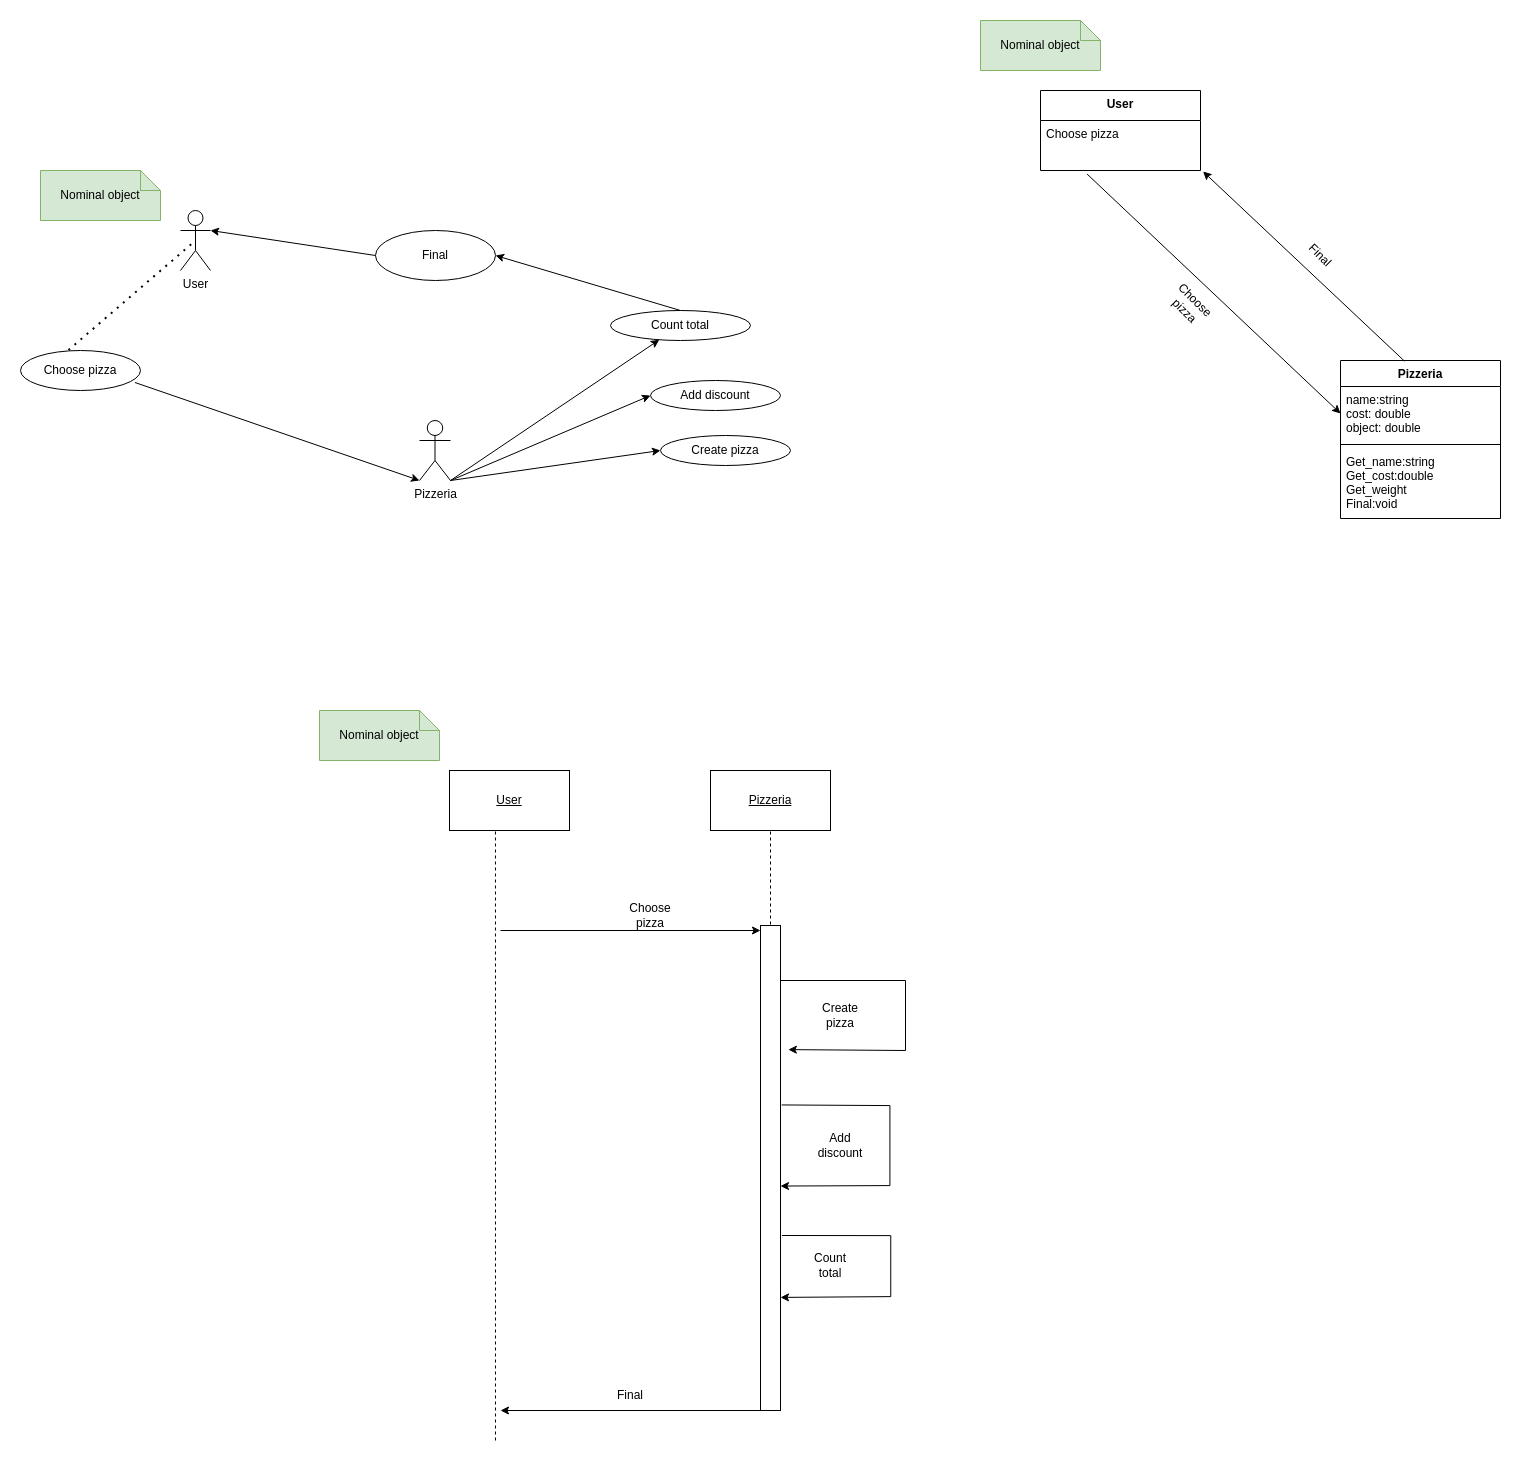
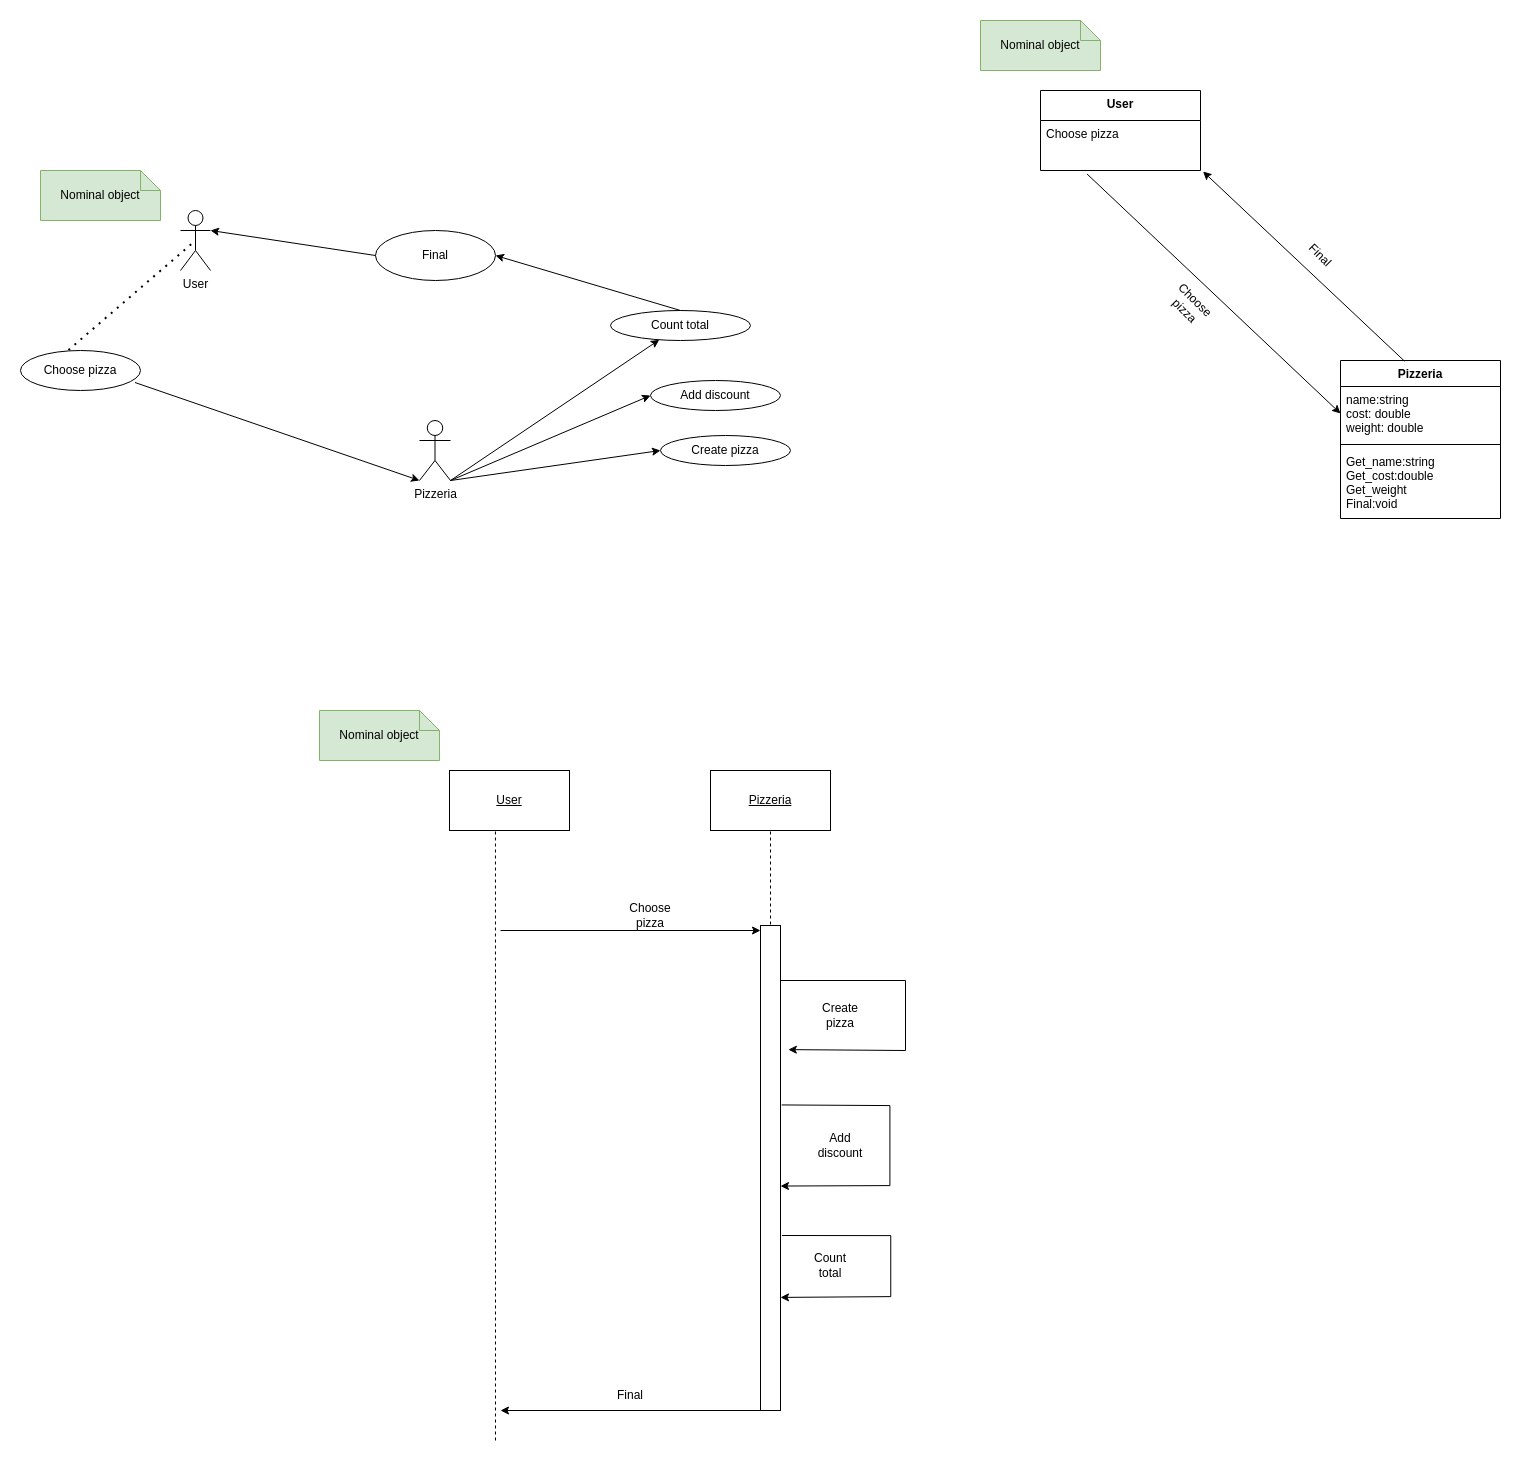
node "name:string cost: double object: double": label "name:string cost: double object: double" -> "name:string cost: double weight: double"
